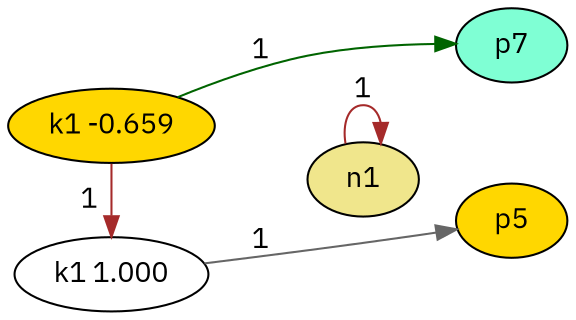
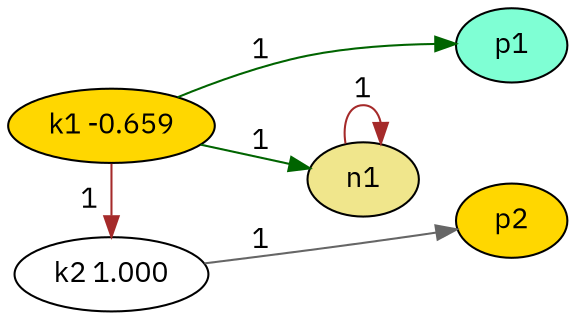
node "p7": label "p7" -> "p1"
edge "k1 -0.659" -> "n1": added, label "1"
node "p5": label "p5" -> "p2"
node "k1 1.000": label "k1 1.000" -> "k2 1.000"
